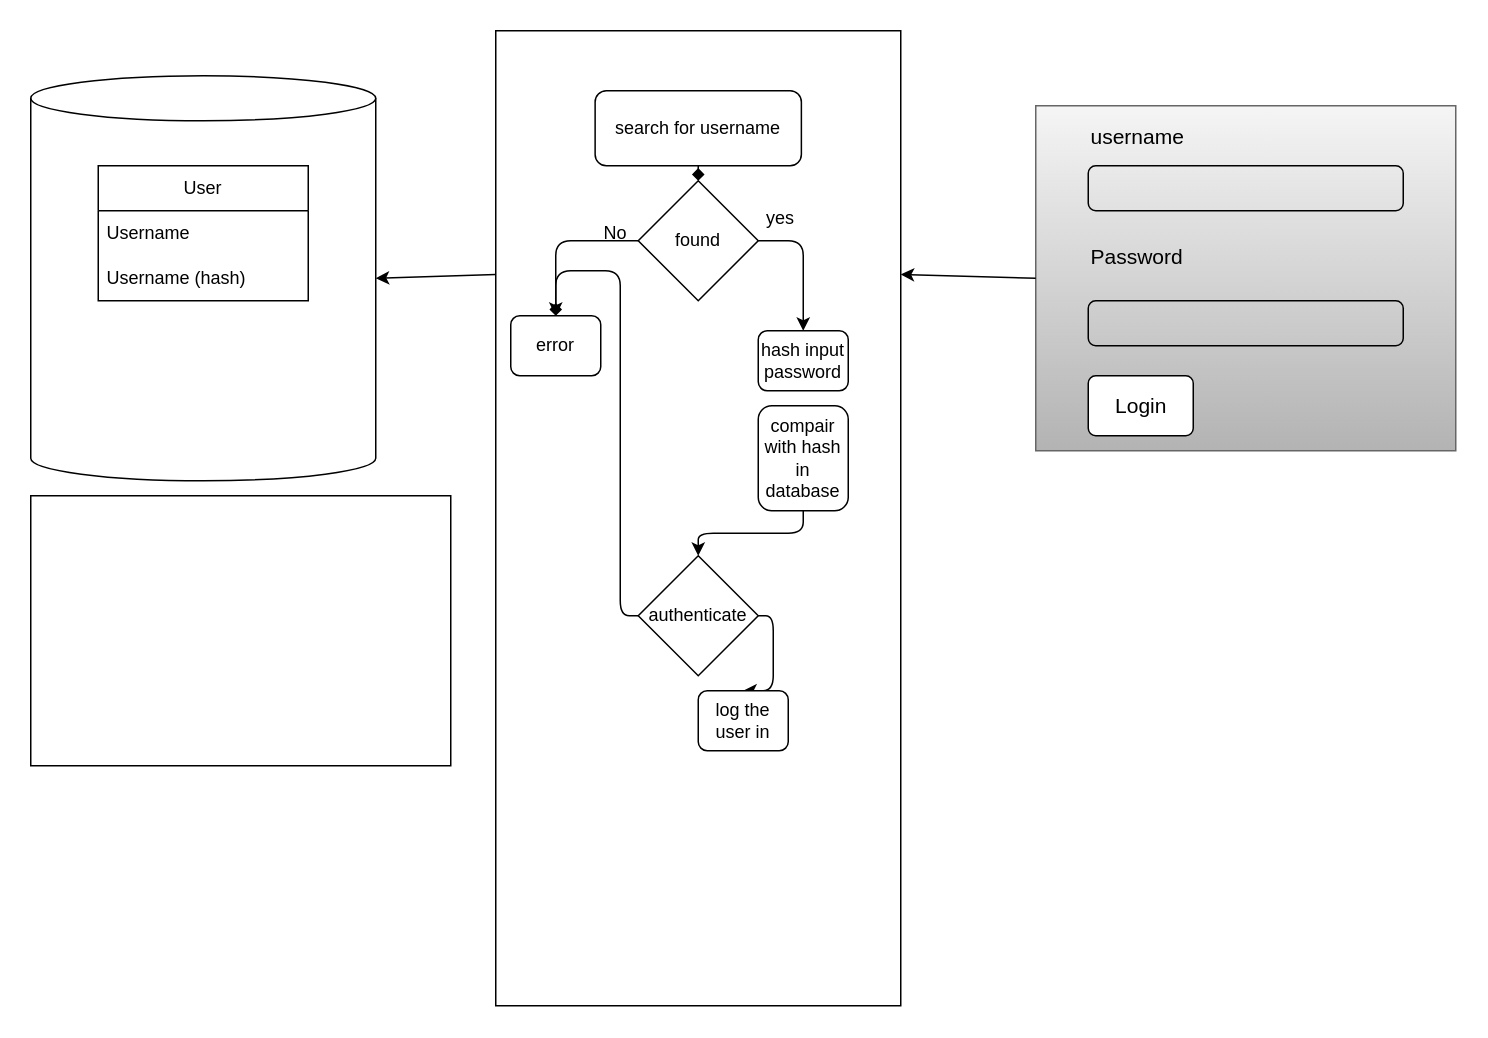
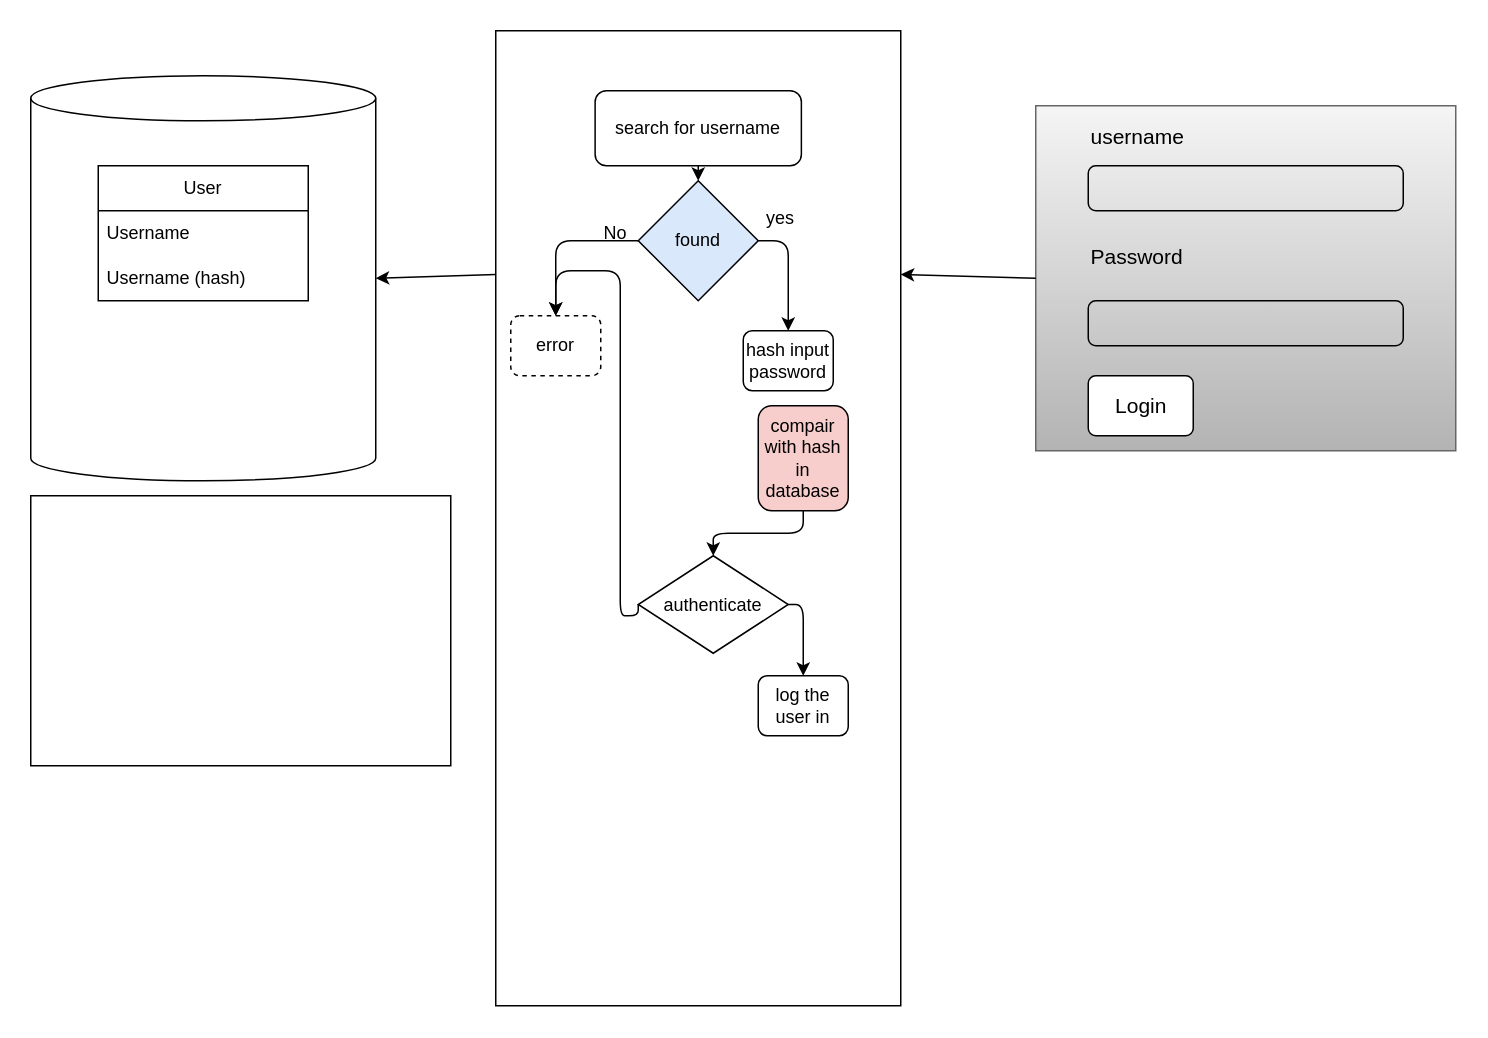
edge "search for username" -> "found": arrowhead diamond -> classic
edge "found" -> "error": arrowhead diamond -> classic
node "found": fillcolor #ffffff -> #dae8fc
node "error": style solid -> dashed
node "hash input password": moved (803, 361) -> (788, 361)
node "compair with hash in database": fillcolor #ffffff -> #f8cecc
node "authenticate": size 120x120 -> 150x98
node "log the user in": moved (743, 721) -> (803, 706)
